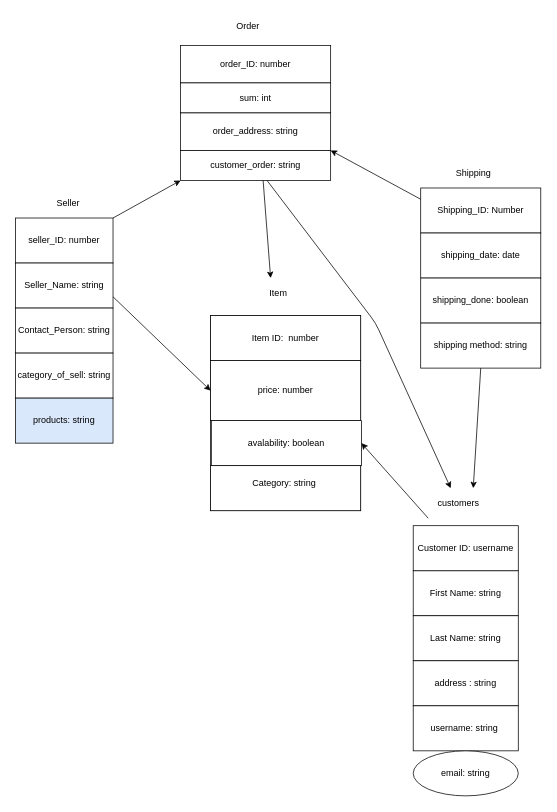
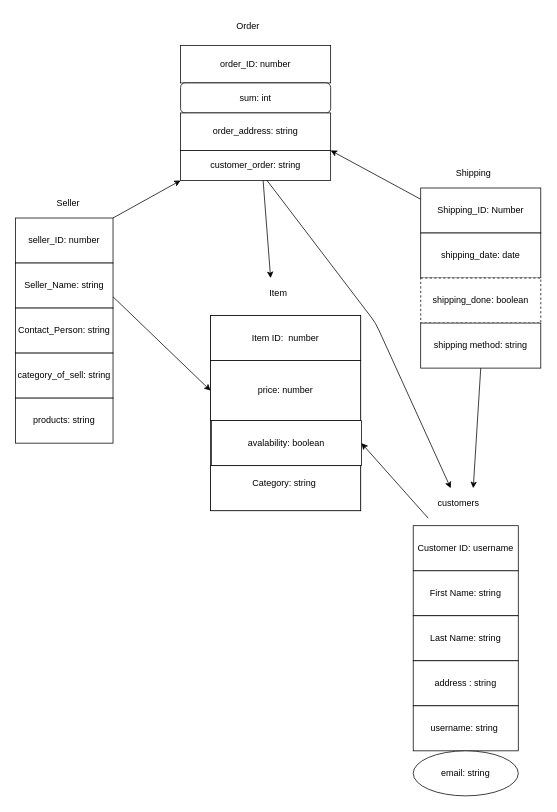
node "sum: int": shape rectangle -> rounded rectangle
node "shipping_done: boolean": style solid -> dashed
node "products: string": fillcolor #dae8fc -> #ffffff
